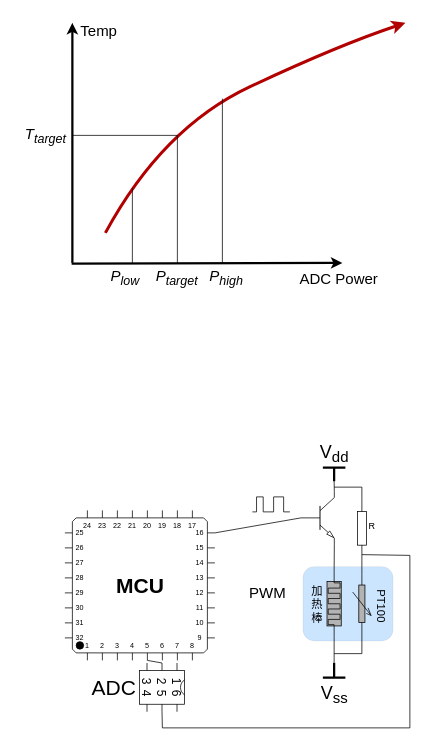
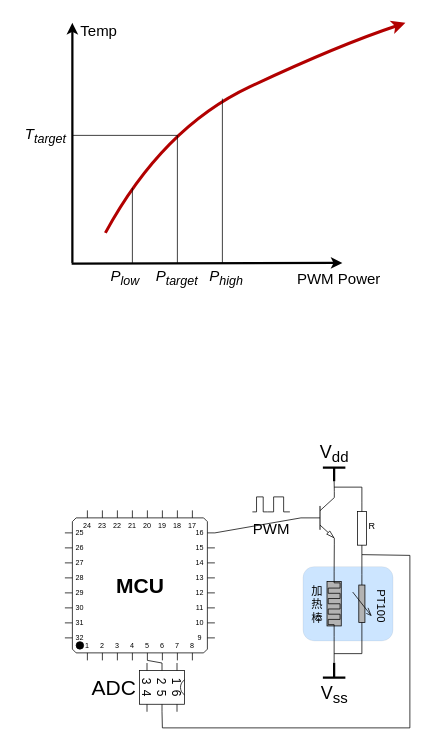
node "ADC Power": label "ADC Power" -> "PWM Power"
node "PWM": moved (267, 592) -> (271, 528)
